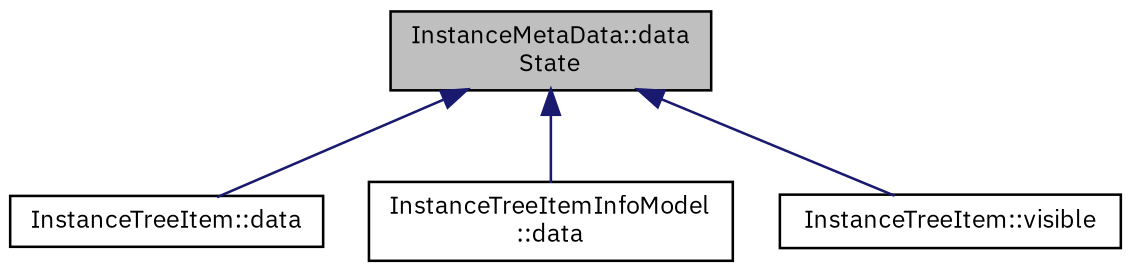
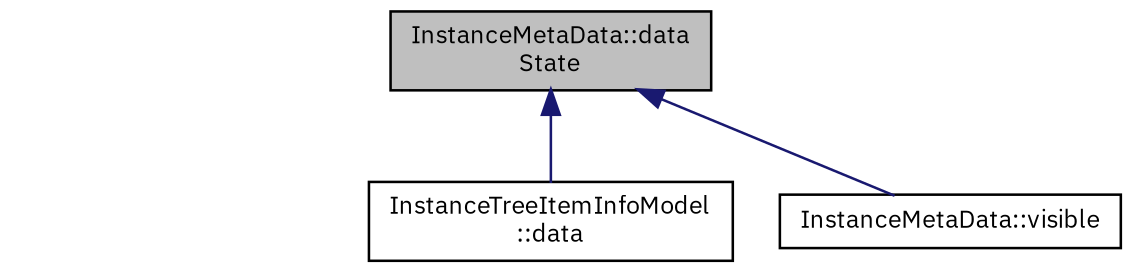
node "InstanceTreeItem::data": removed
node "InstanceTreeItem::visible": label "InstanceTreeItem::visible" -> "InstanceMetaData::visible"
